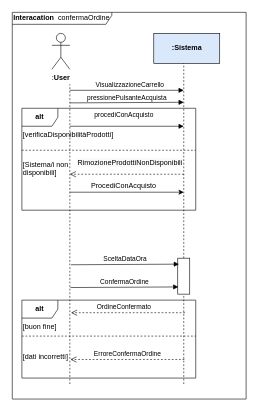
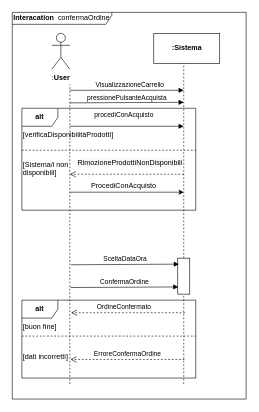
node ":Sistema": fillcolor #dae8fc -> #ffffff
